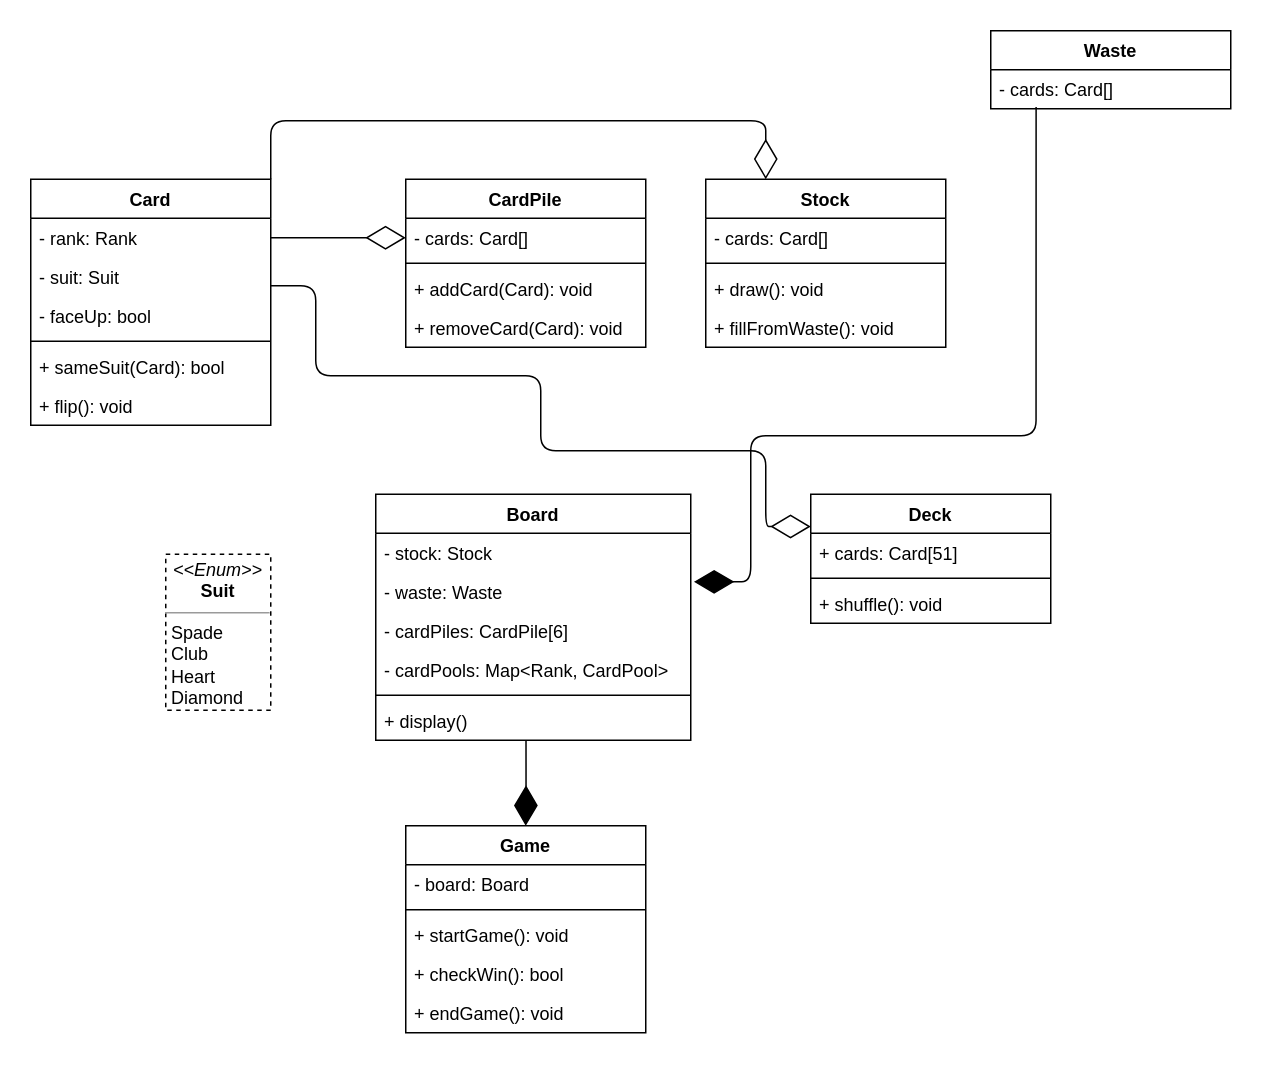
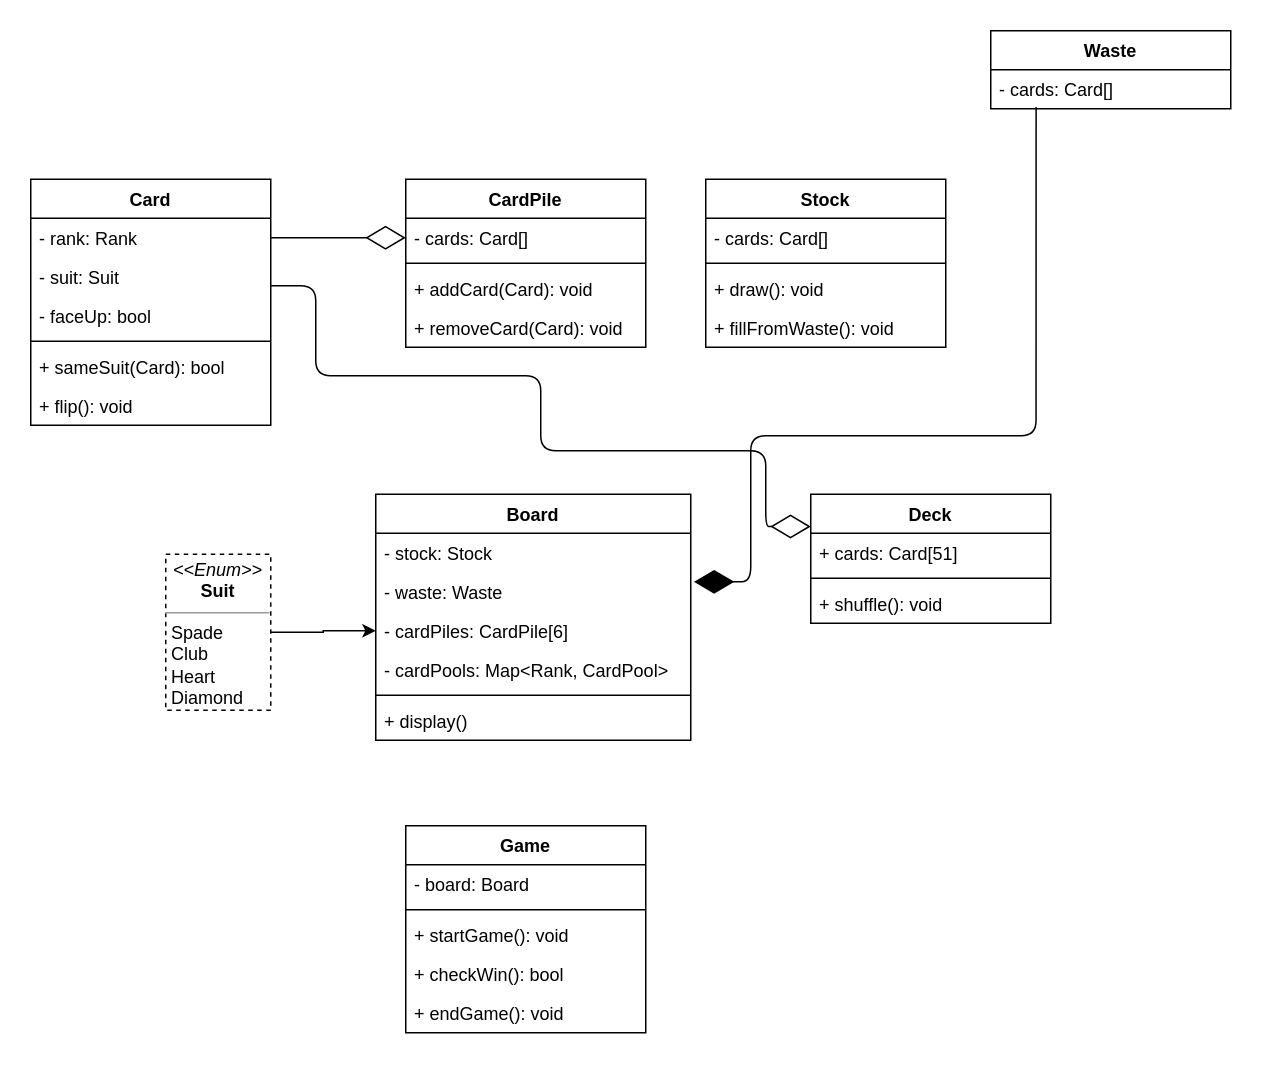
edge "Card" -> "Stock": removed
edge "<<Enum>> Suit Spade Club Heart Diamond" -> "- cardPiles: CardPile[6]": added
edge "+ display()" -> "Game": removed
